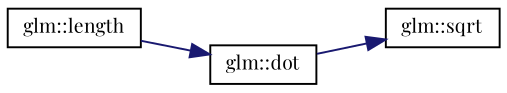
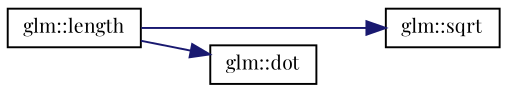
edge "glm::dot" -> "glm::sqrt": now "glm::length" -> "glm::sqrt"
